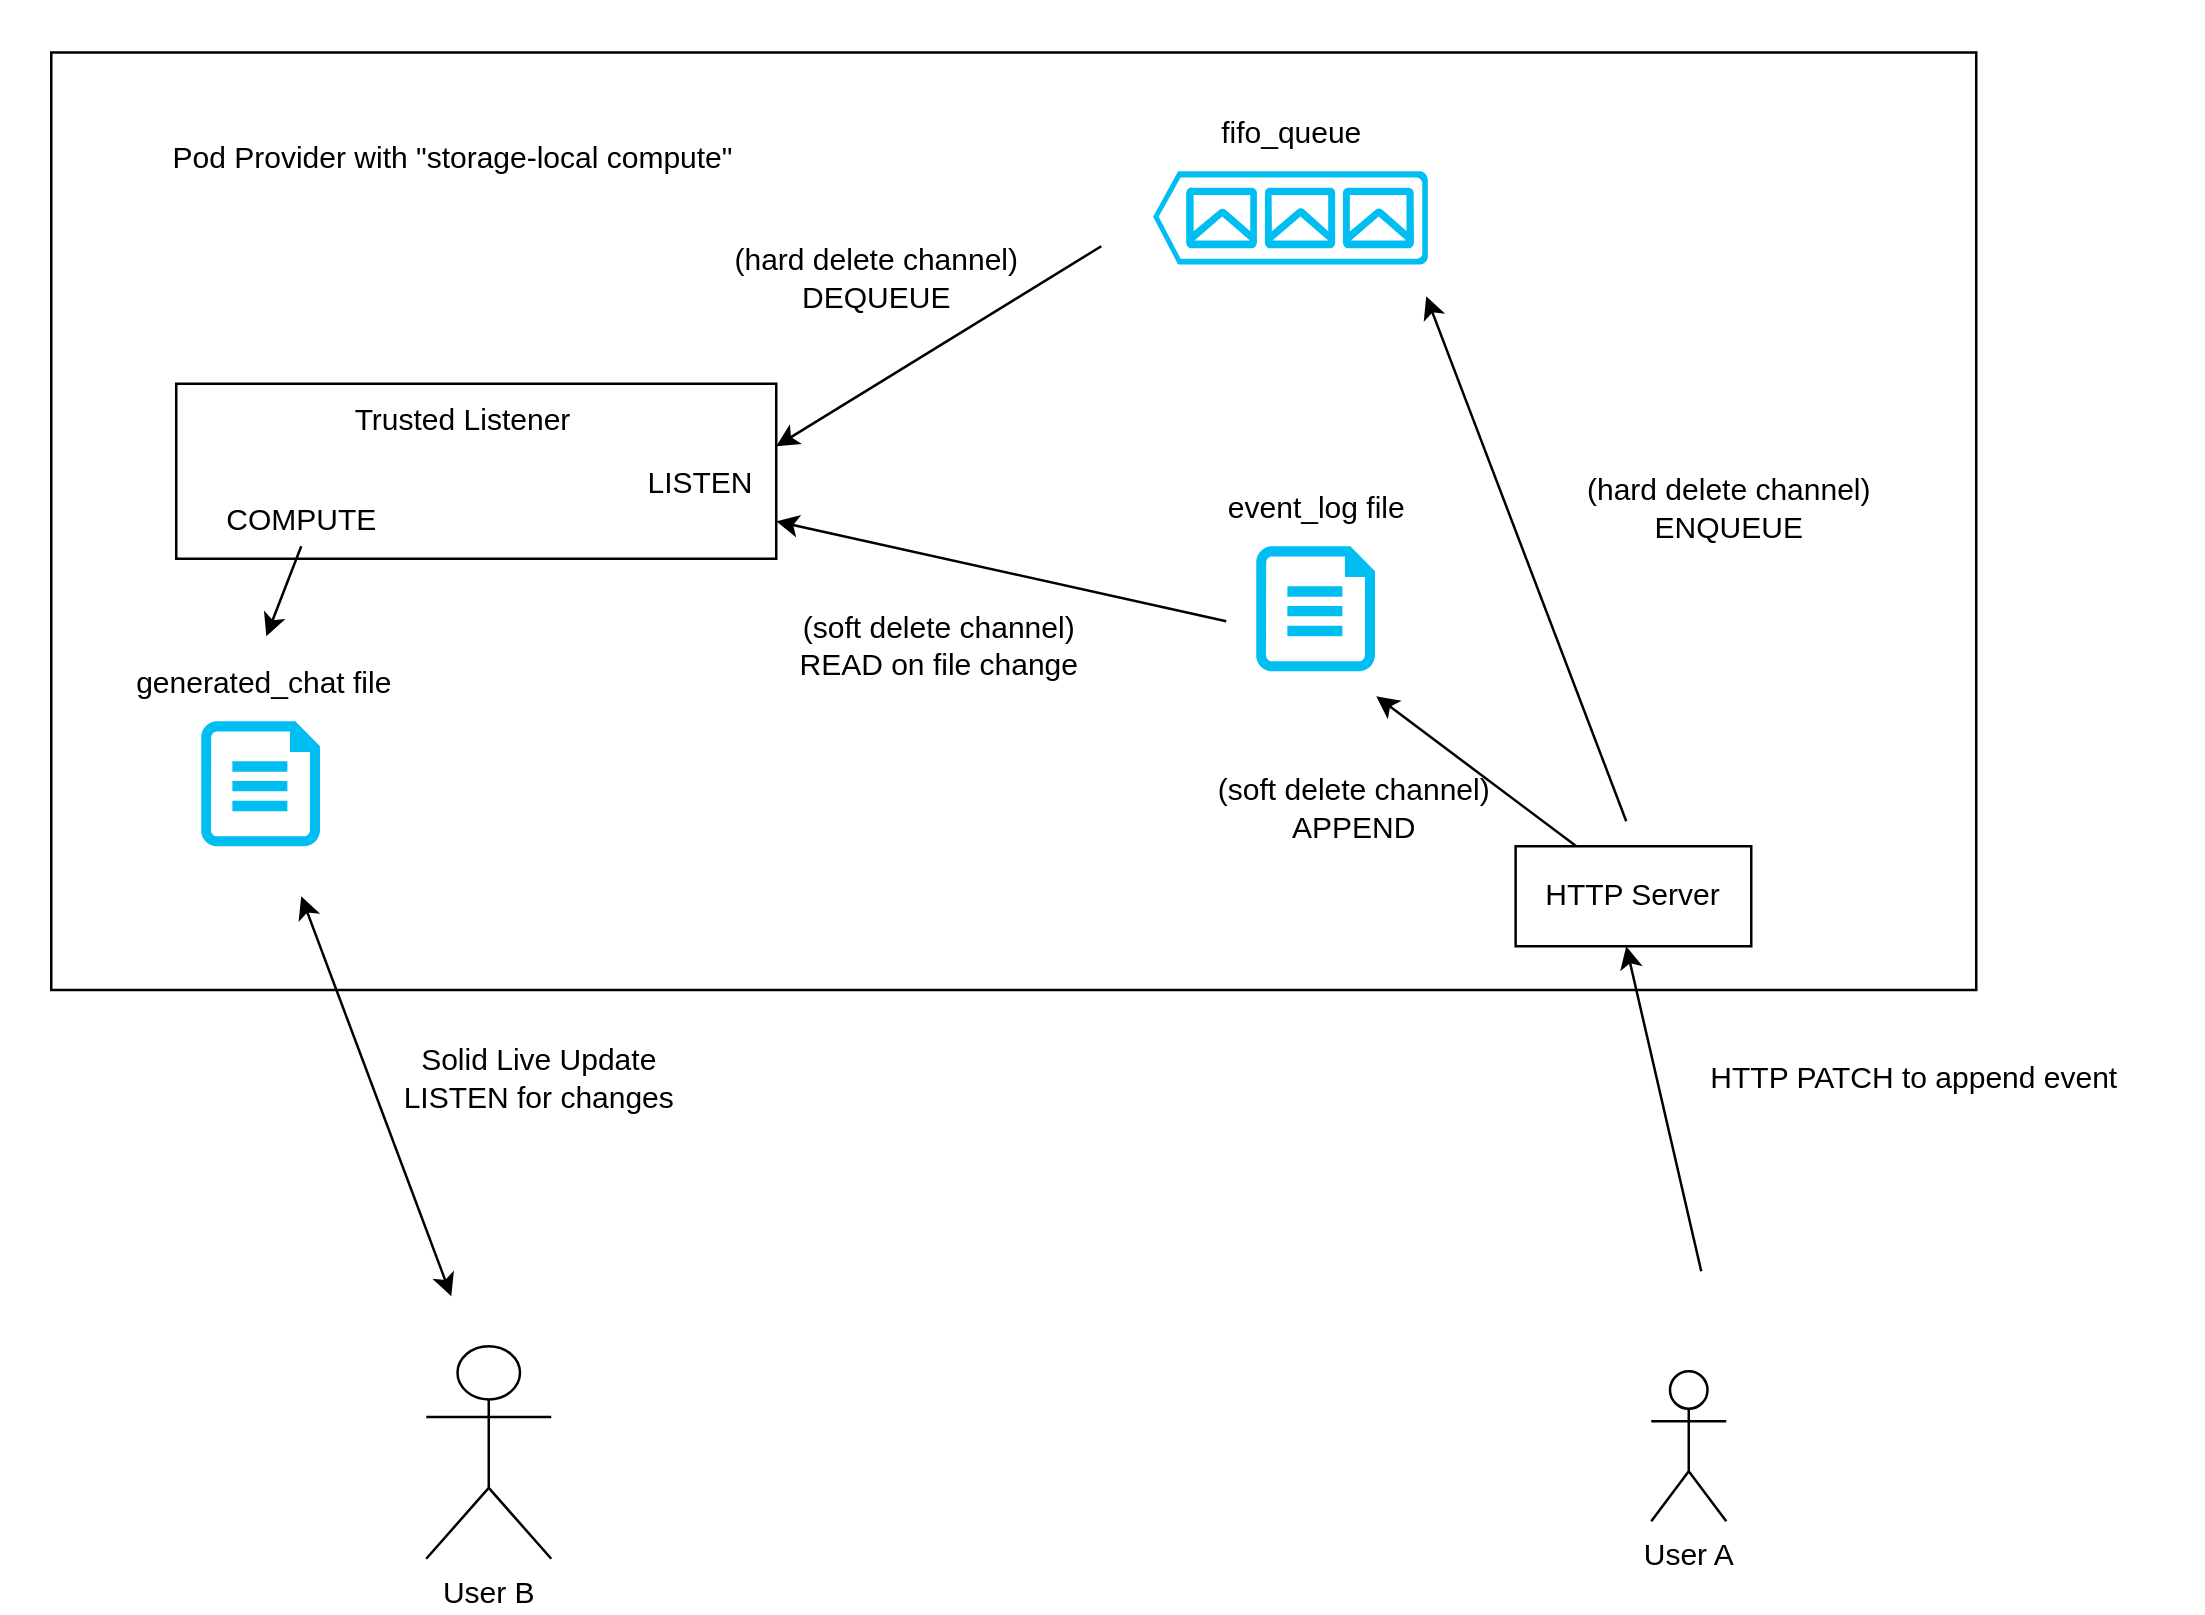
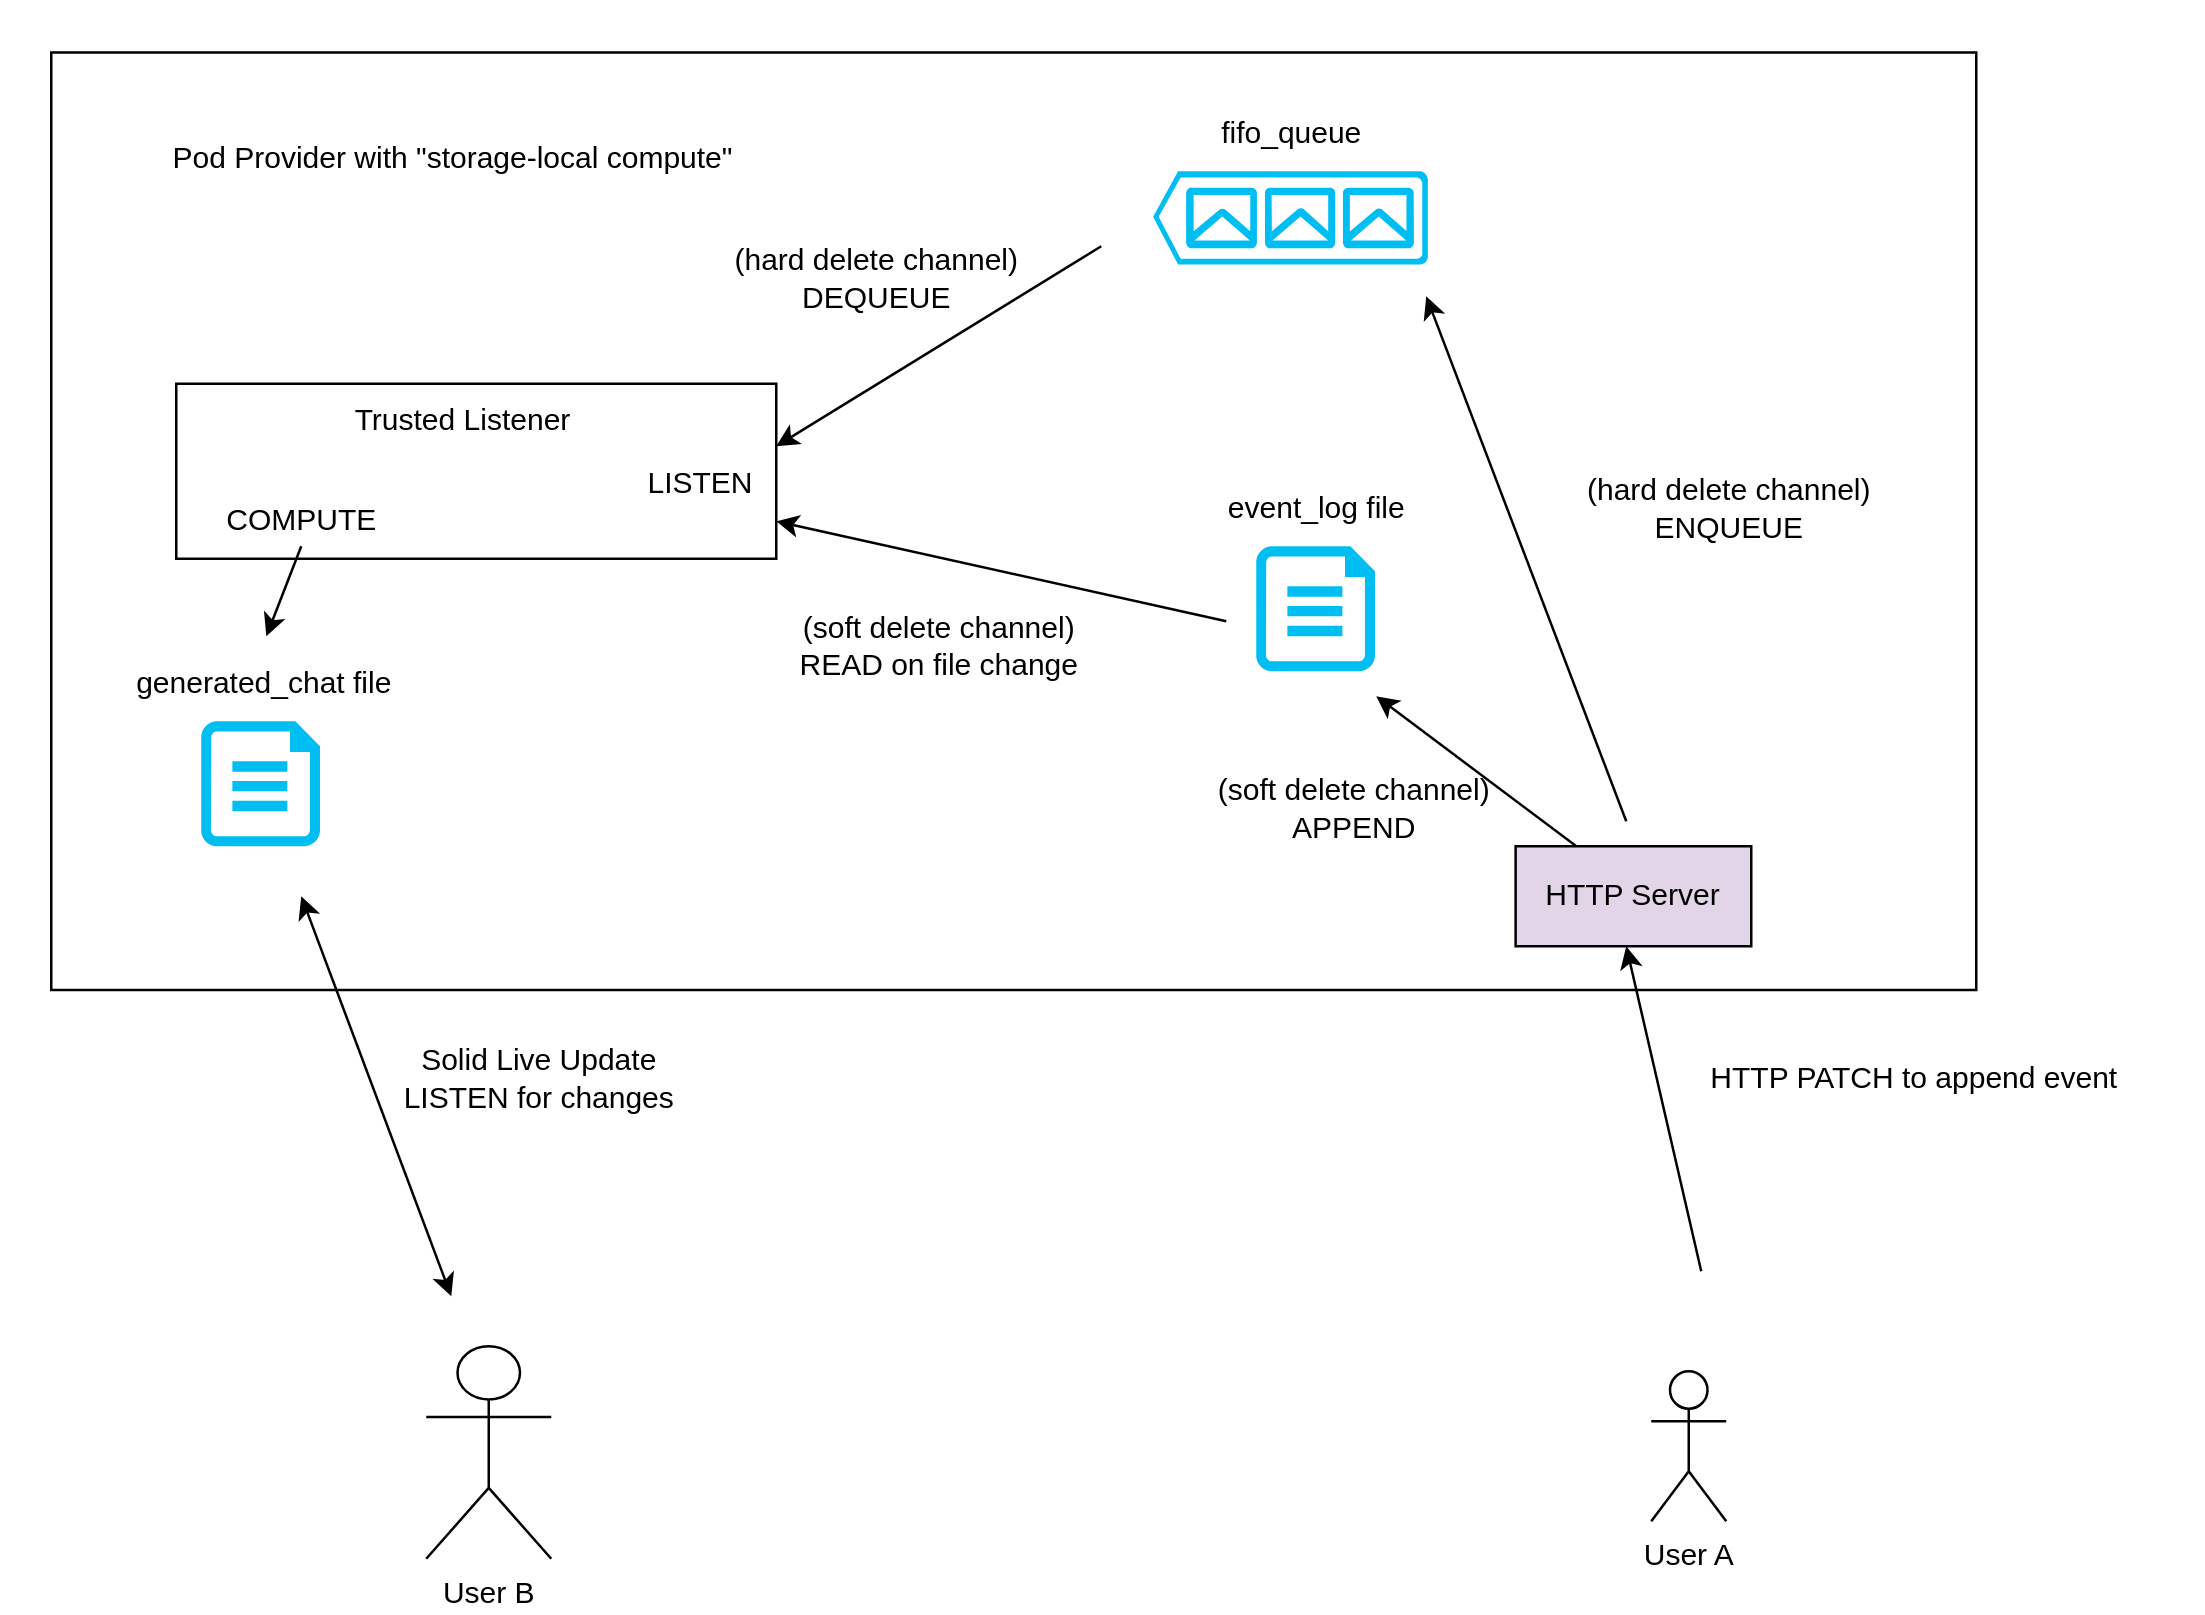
node "HTTP Server": fillcolor #ffffff -> #e1d5e7
